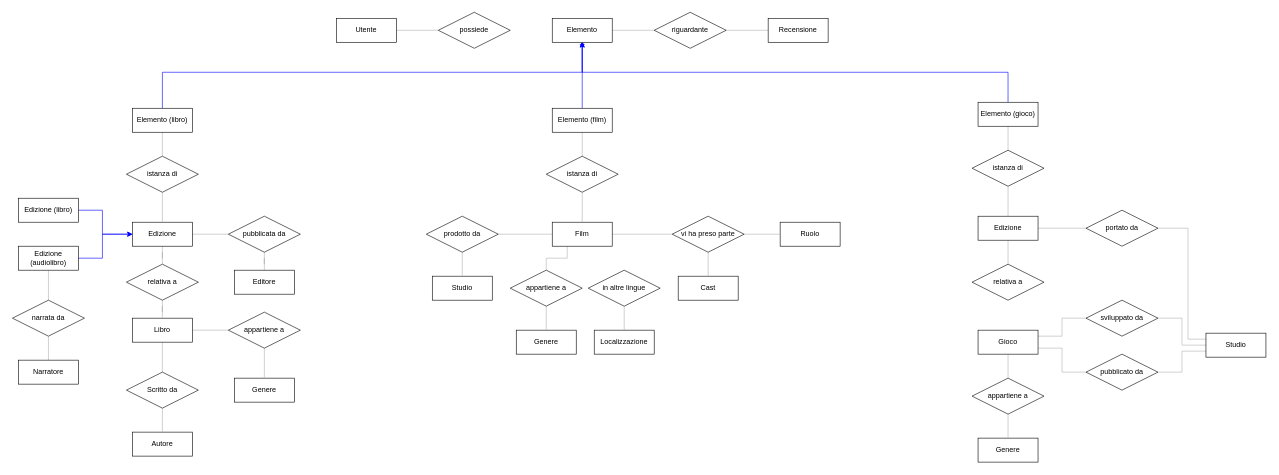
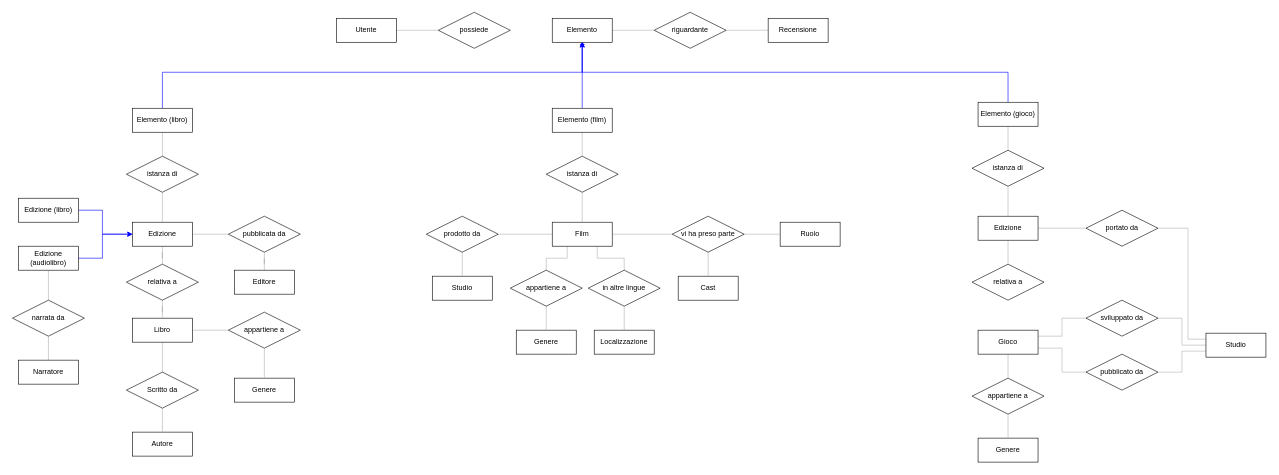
edge "Film" -- "in altre lingue": added
